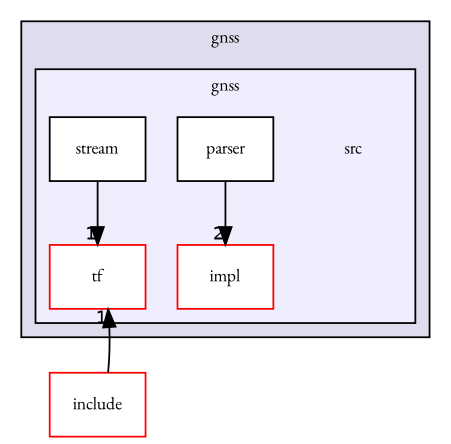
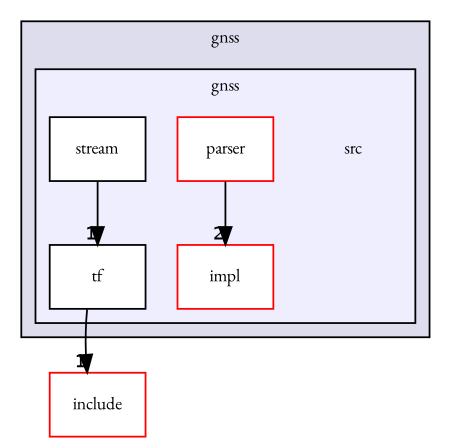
node "parser": color black -> red
node "tf": color red -> black
edge "include" -> "tf": reversed
